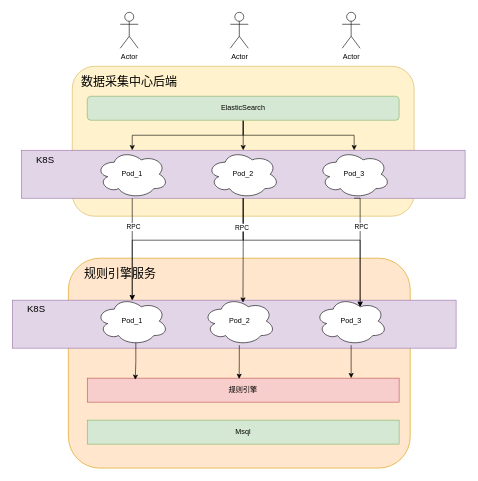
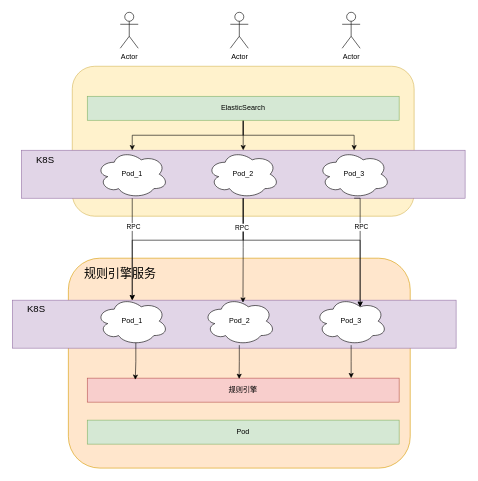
node "数据采集中心后端": removed
node "ElasticSearch": shape rounded rectangle -> rectangle
node "Msql": label "Msql" -> "Pod"
